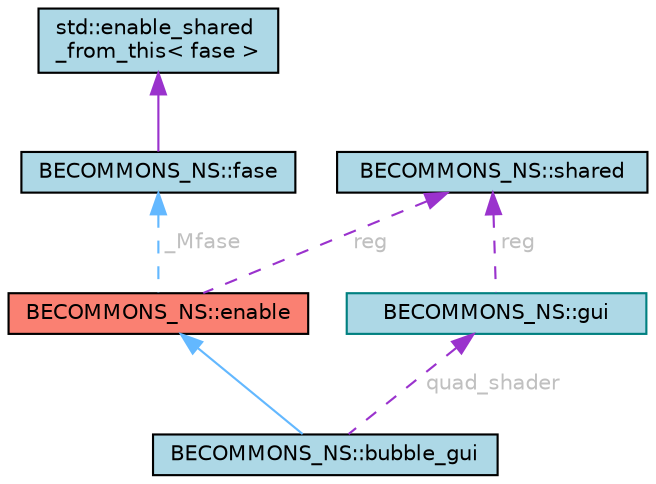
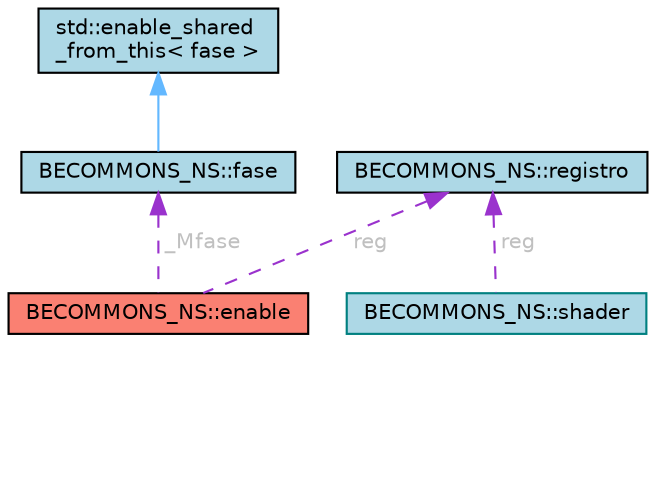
edge "BECOMMONS_NS::fase" -> "std::enable_shared _from_this< fase >": color darkorchid3 -> steelblue1
node "BECOMMONS_NS::shared": label "BECOMMONS_NS::shared" -> "BECOMMONS_NS::registro"
edge "BECOMMONS_NS::enable" -> "BECOMMONS_NS::fase": color steelblue1 -> darkorchid3
node "BECOMMONS_NS::gui": label "BECOMMONS_NS::gui" -> "BECOMMONS_NS::shader"
node "BECOMMONS_NS::bubble_gui": removed
